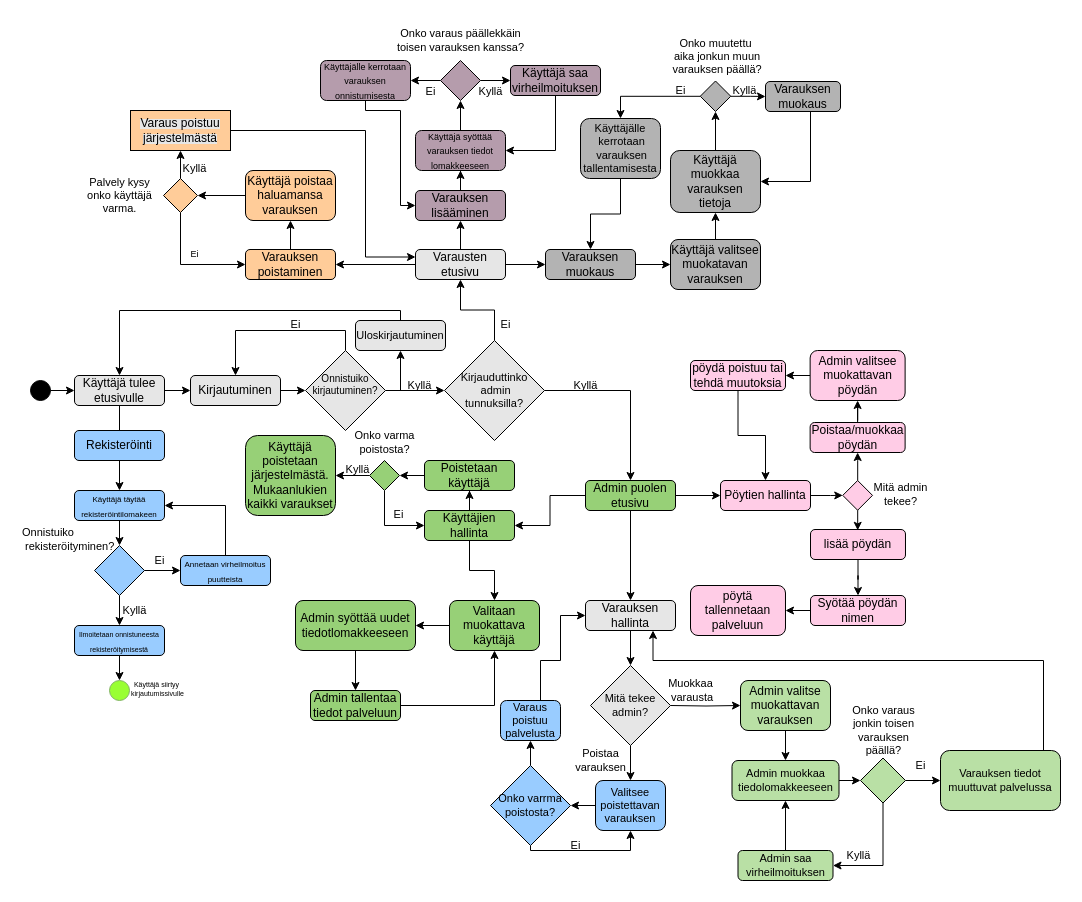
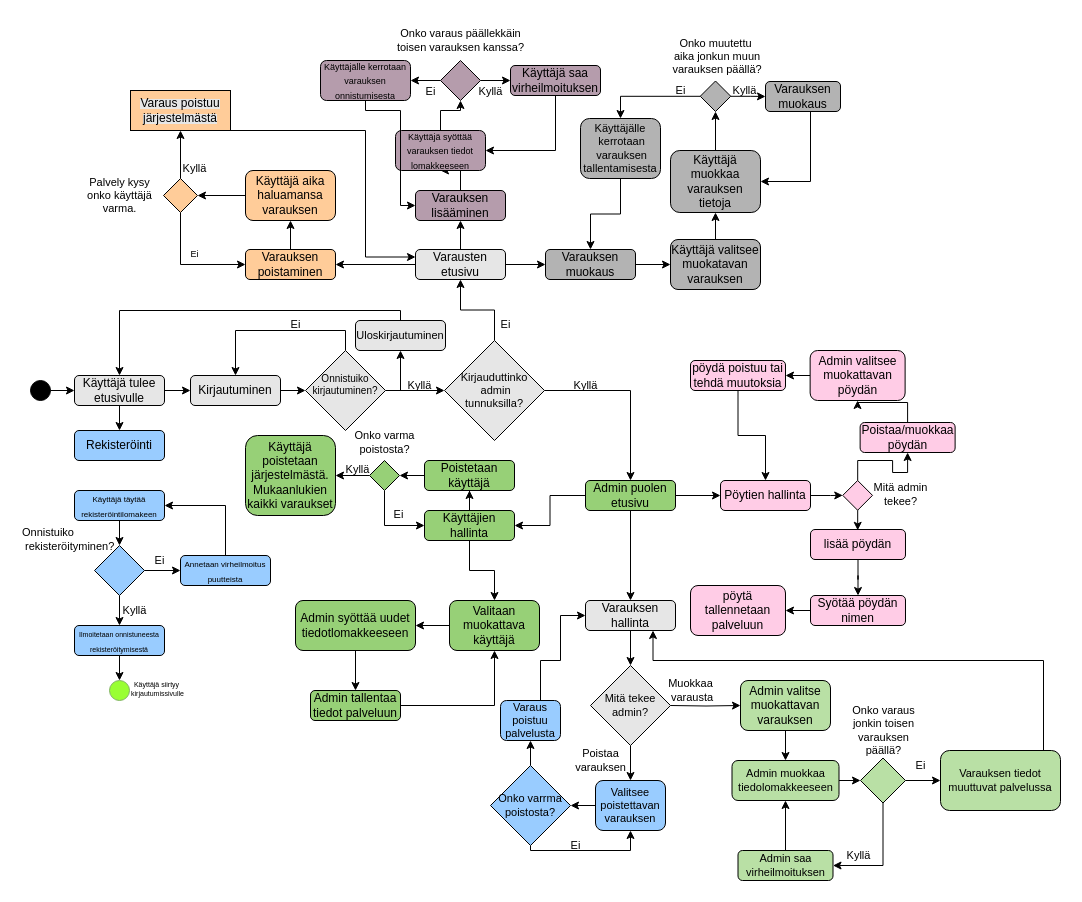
node "Varaus poistuu järjestelmästä": moved (181, 131) -> (181, 111)
node "Käyttäjä syöttää varauksen tiedot lomakkeeseen": moved (461, 151) -> (441, 151)
node "Käyttäjä poistaa haluamansa varauksen": label "Käyttäjä poistaa haluamansa varauksen" -> "Käyttäjä aika haluamansa varauksen"
edge "Käyttäjä tulee etusivulle" -- "Rekisteröinti": arrowhead none -> classic
node "Poistaa/muokkaa pöydän": moved (858, 438) -> (908, 438)
edge "Rekisteröinti" -> "Käyttäjä täytää rekisteröintilomakeen": removed
